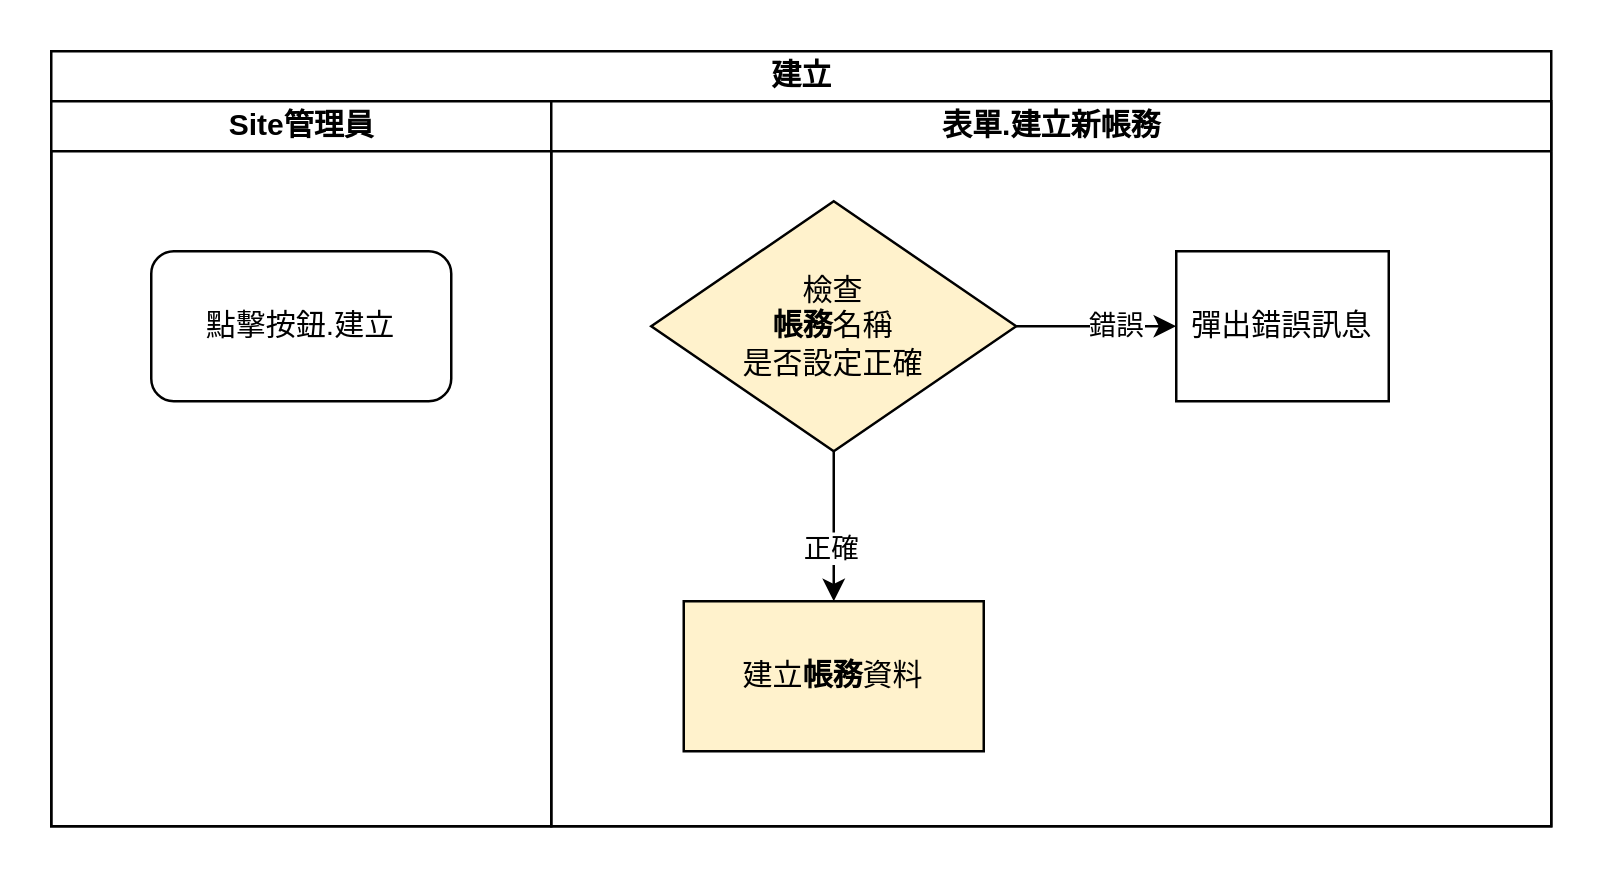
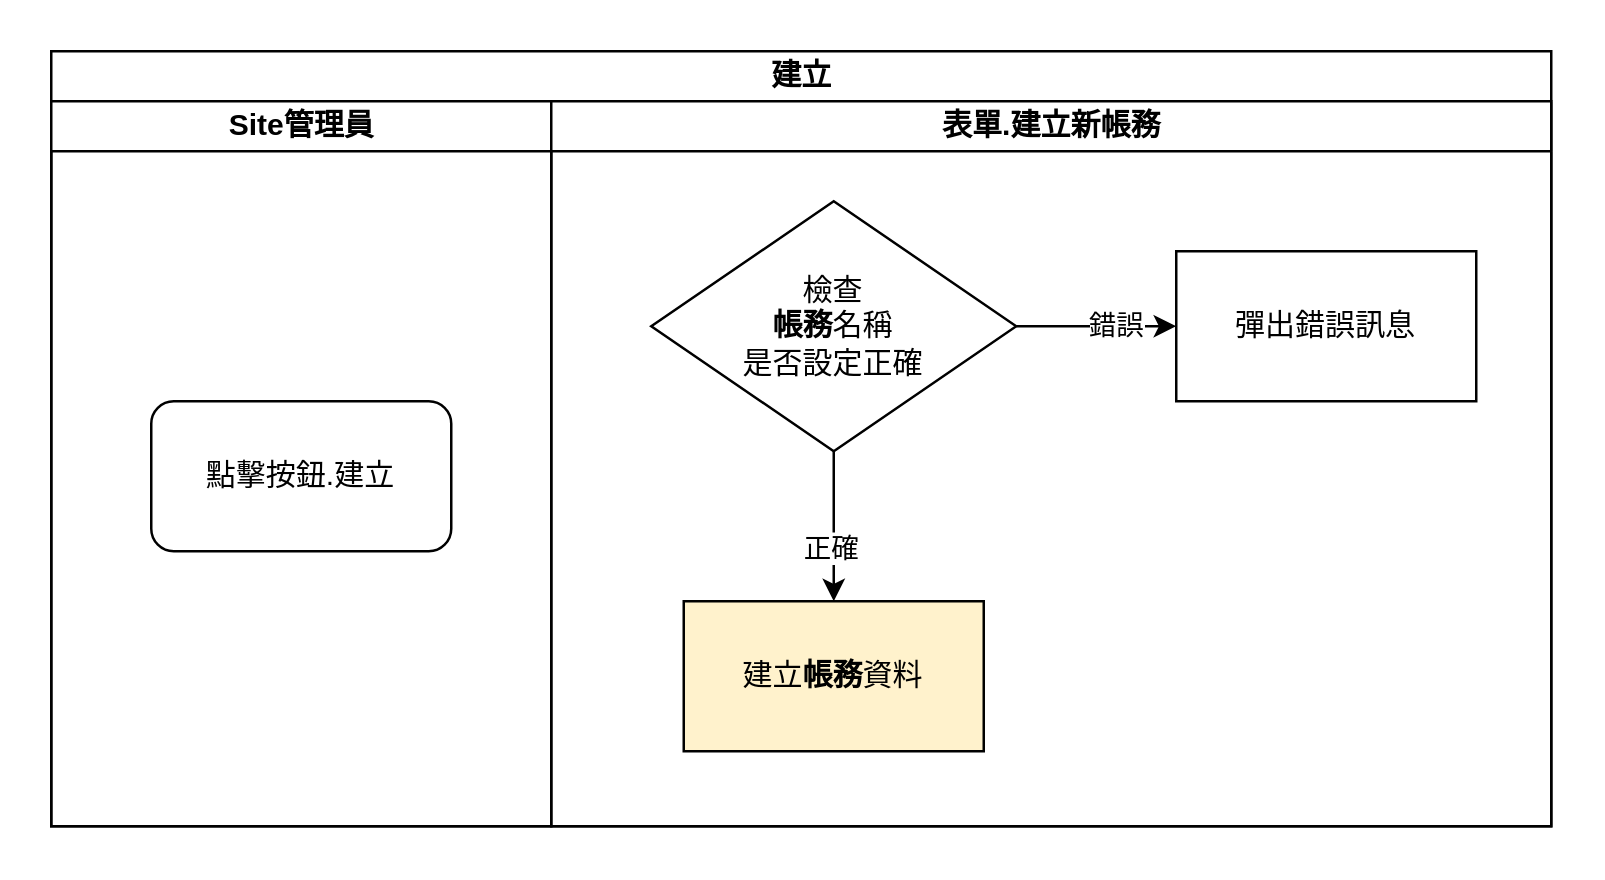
node "點擊按鈕.建立": moved (301, 326) -> (301, 476)
node "檢查 帳務名稱 是否設定正確": fillcolor #fff2cc -> #ffffff
node "彈出錯誤訊息": size 213x150 -> 300x150
